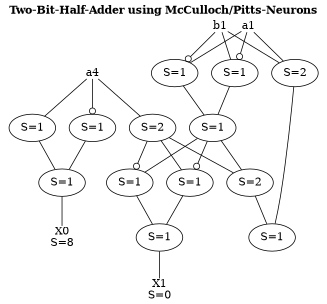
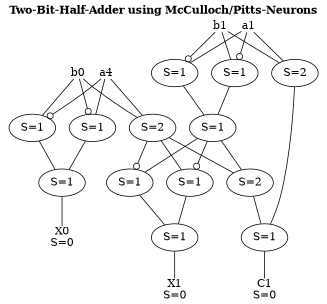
node "b0": added
node "X0 S=8": label "X0 S=8" -> "X0 S=0"
node "C1 S=0": added
